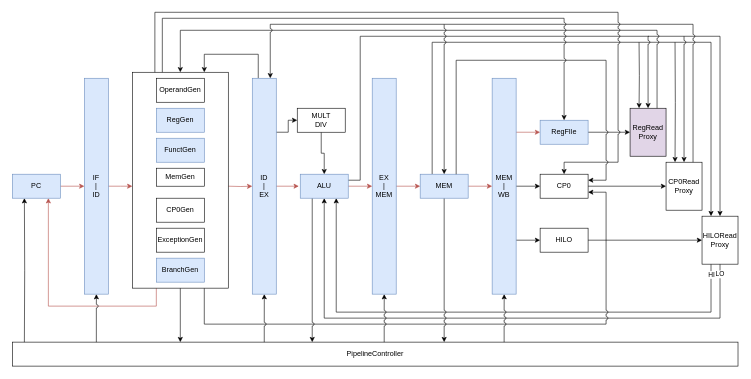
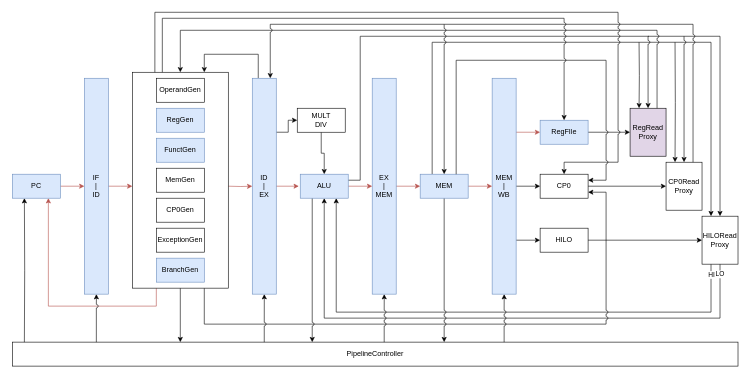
node "MemGen": size 48x18 -> 48x24
